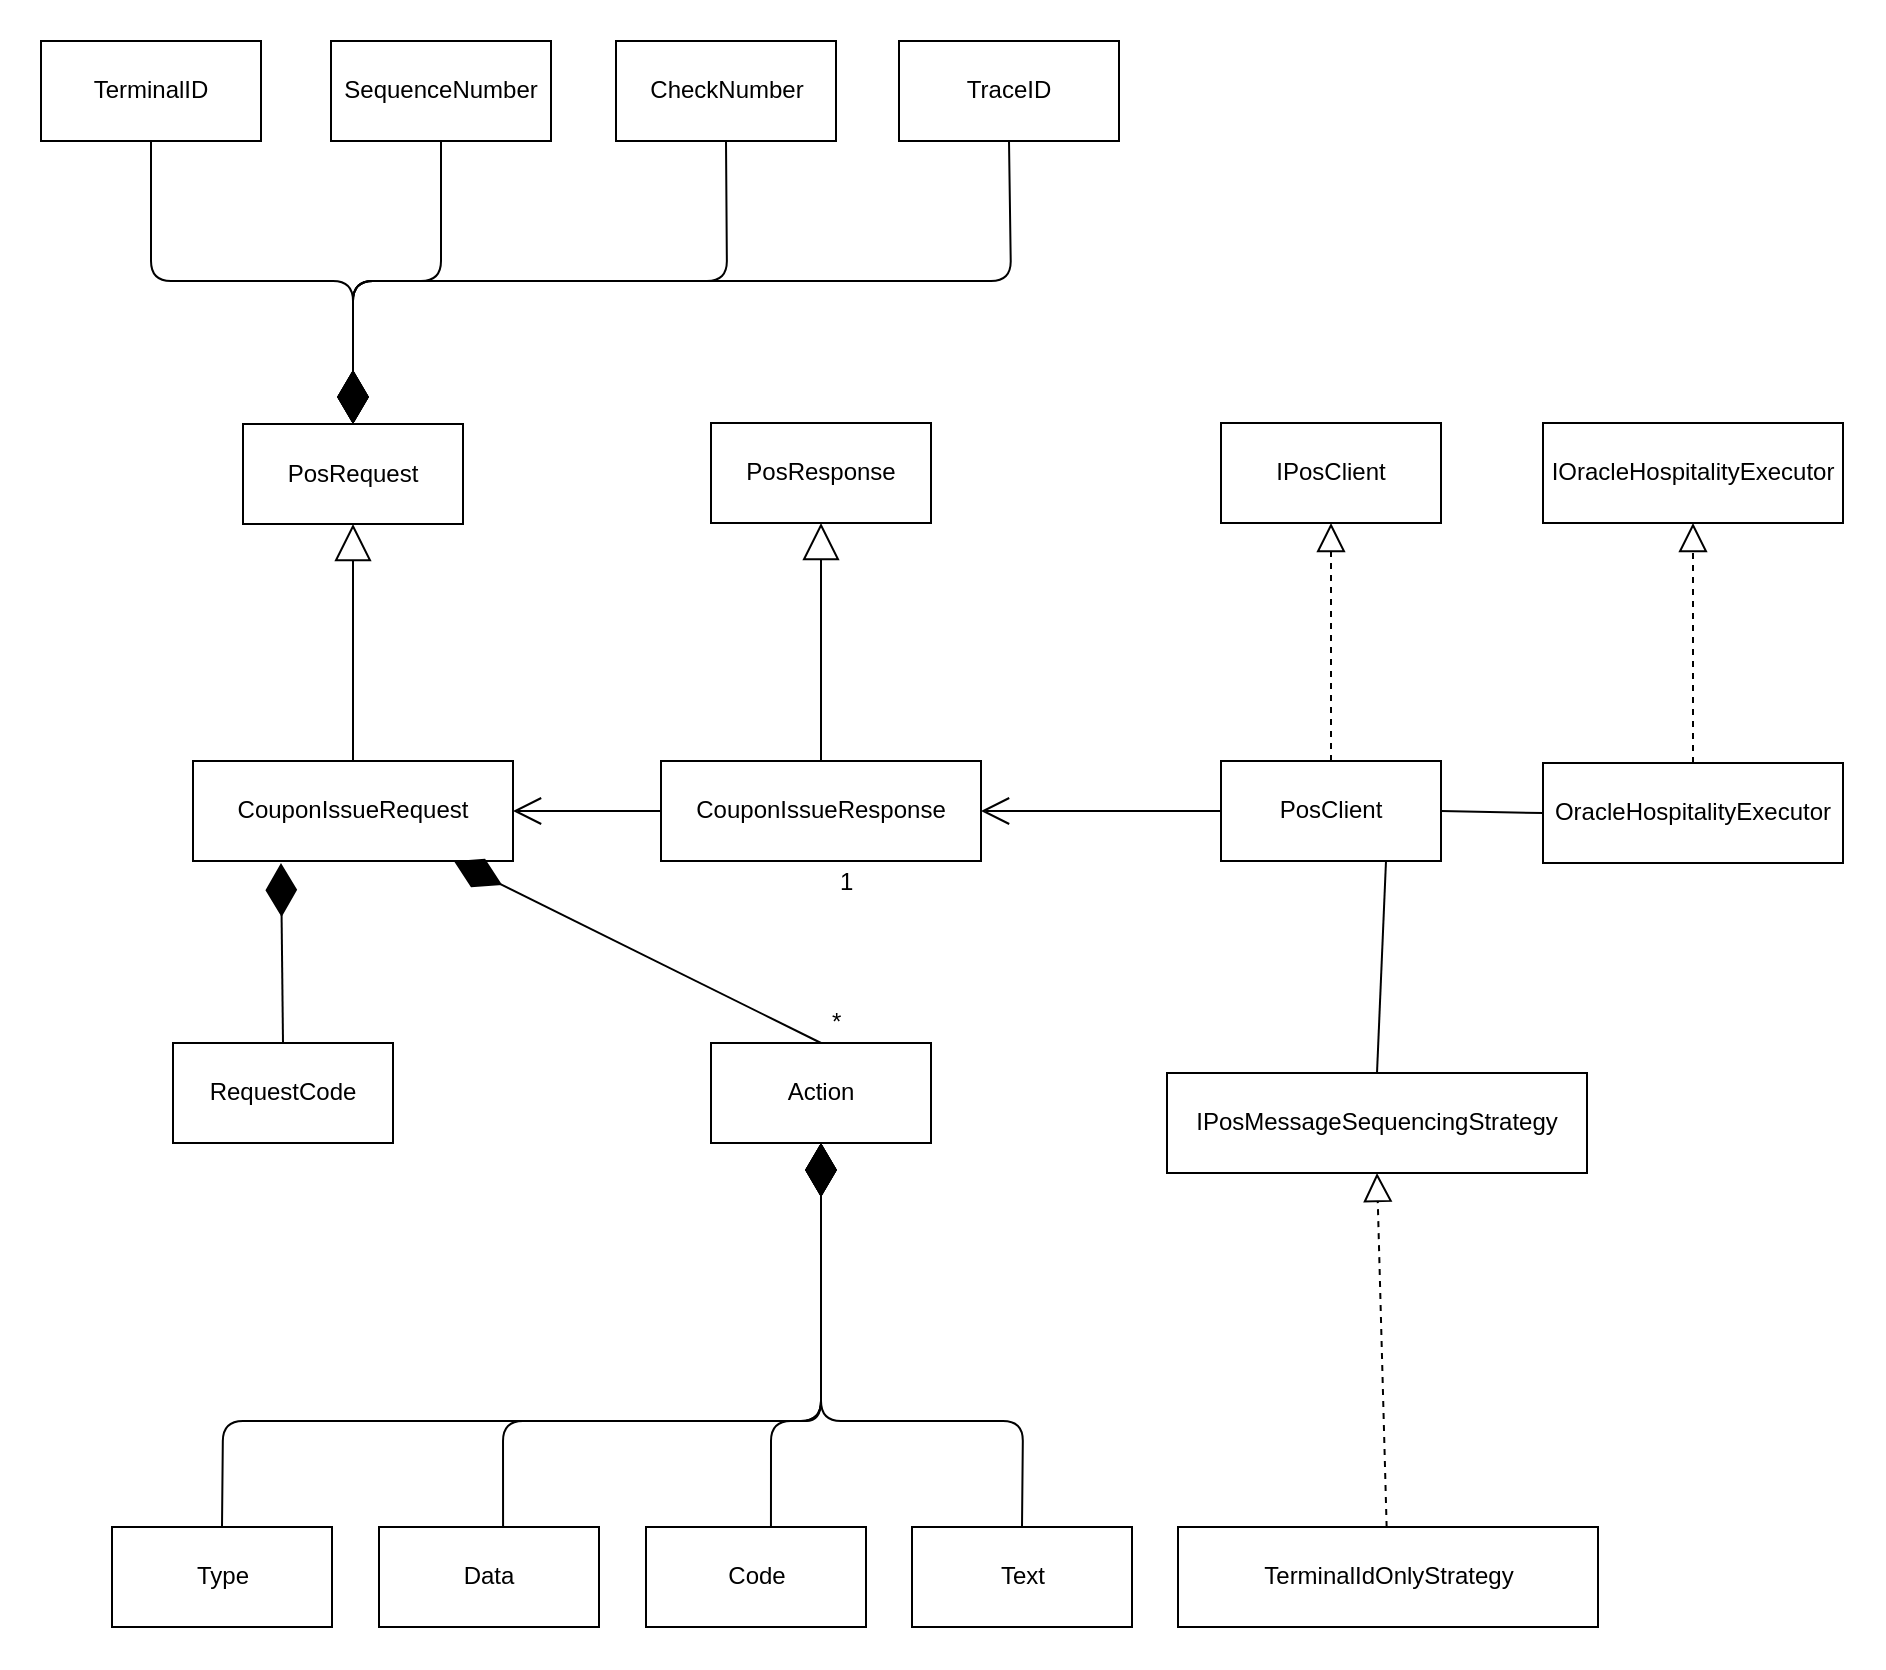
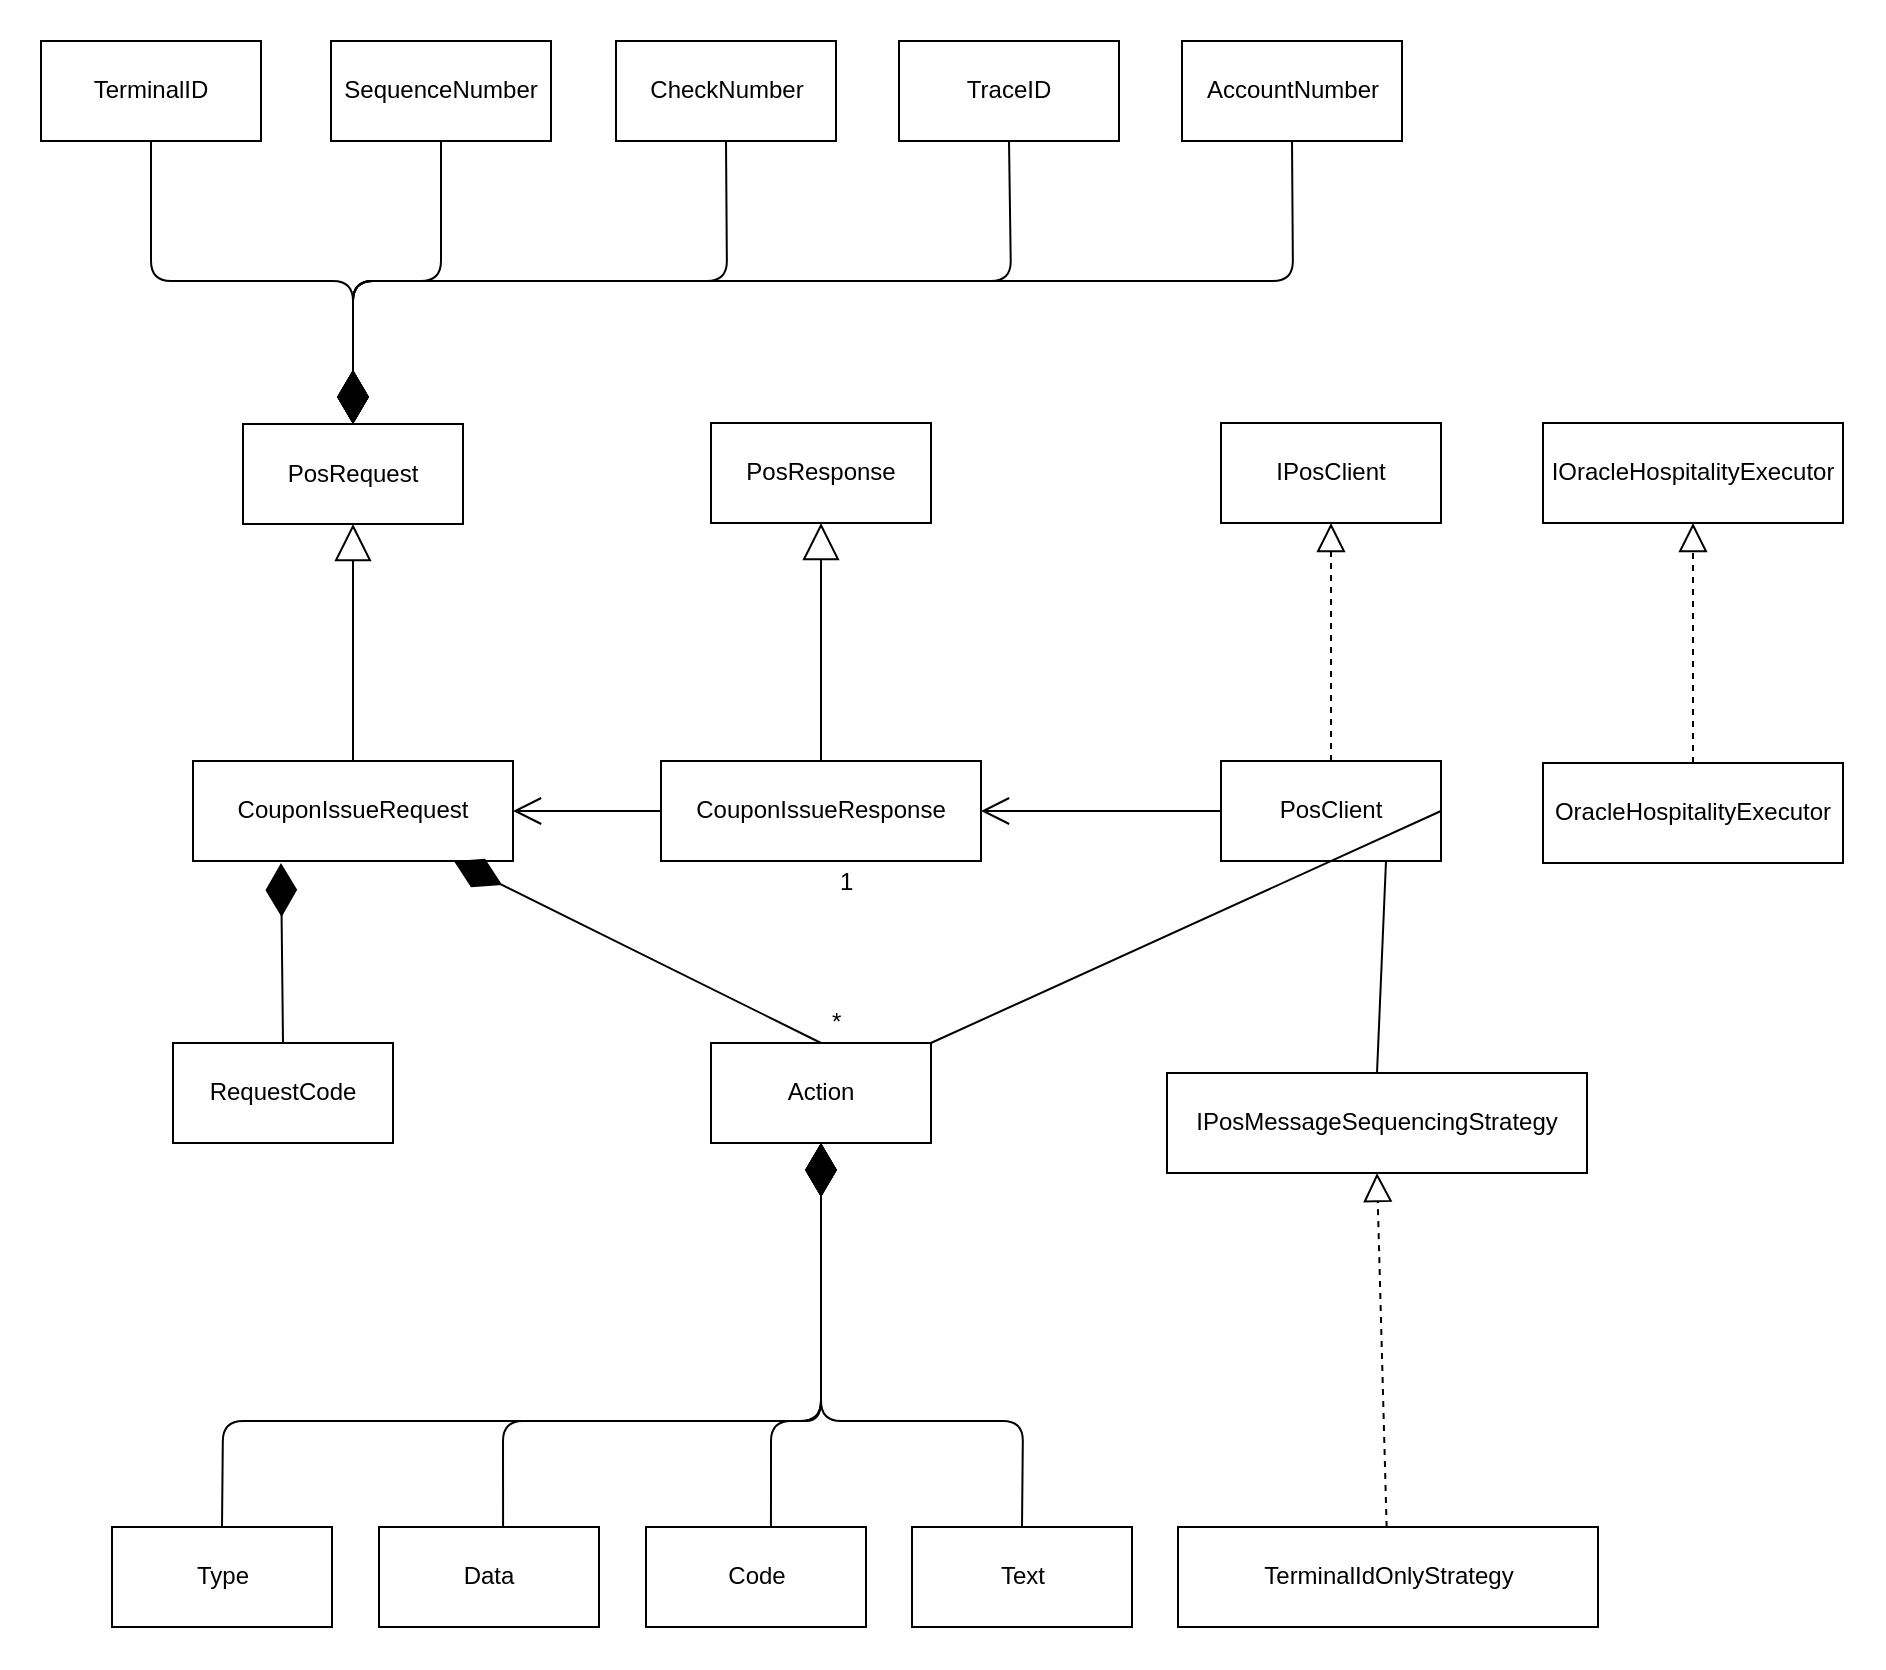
node "AccountNumber": added
edge "AccountNumber" -> "PosRequest": added
edge "PosClient" -- "OracleHospitalityExecutor": now "PosClient" -- "Action"
